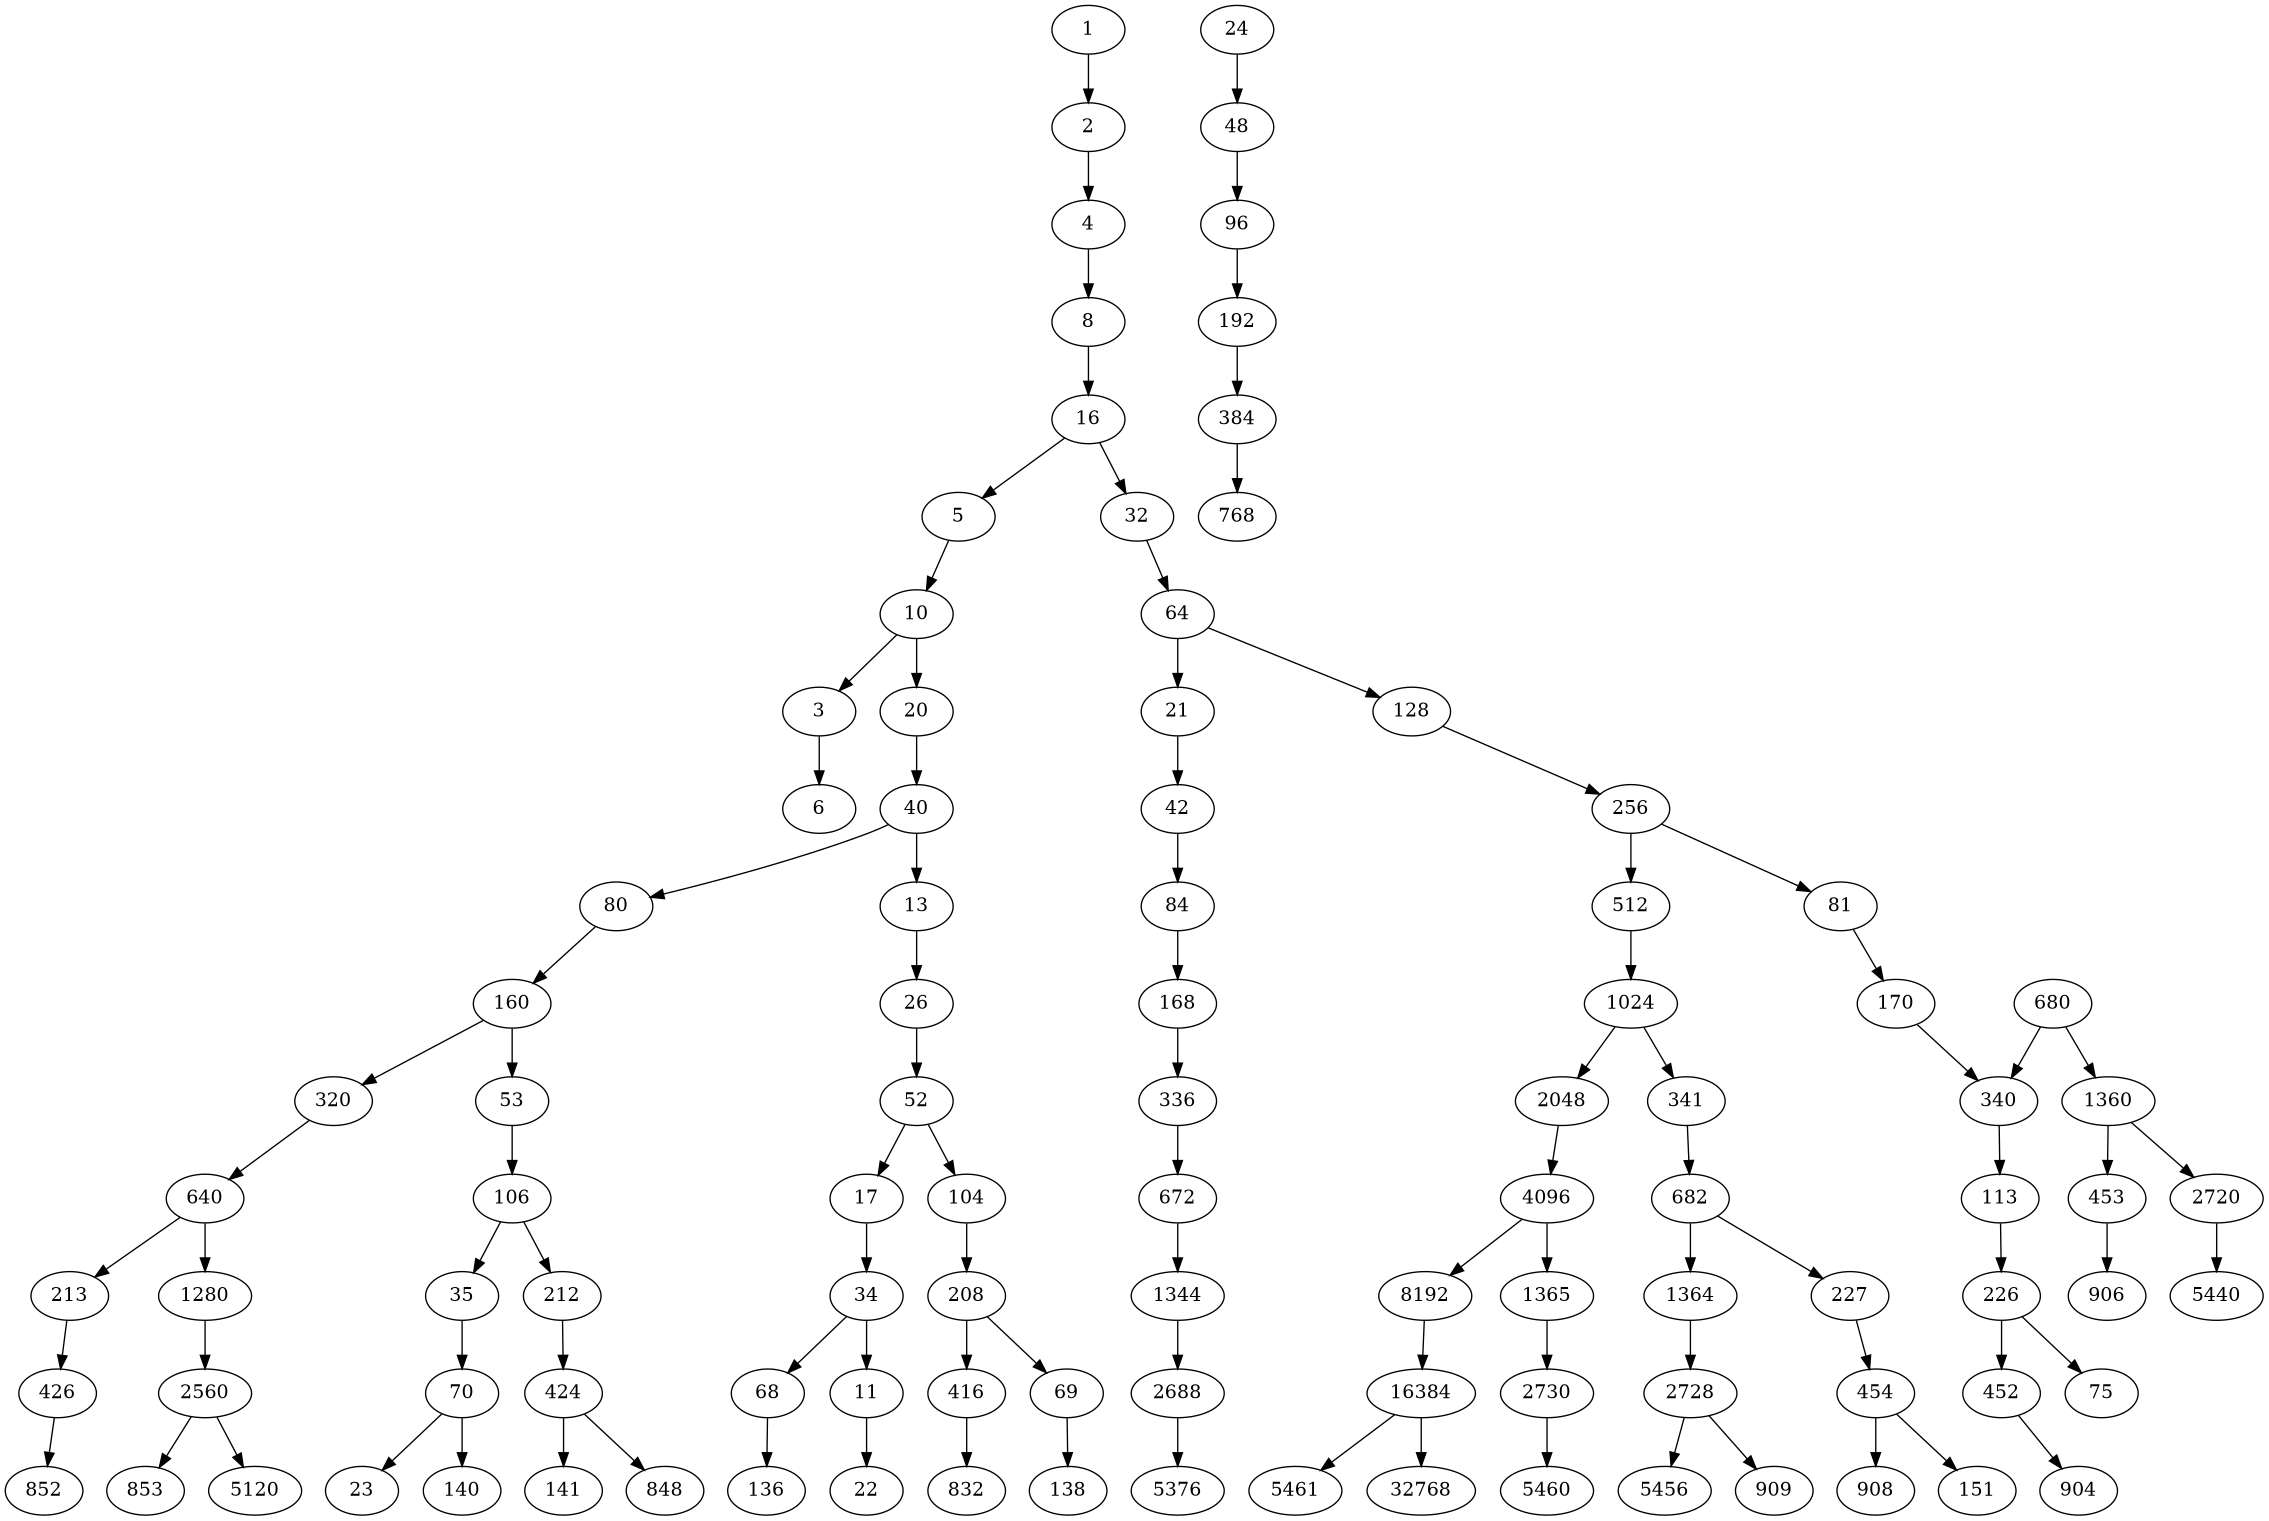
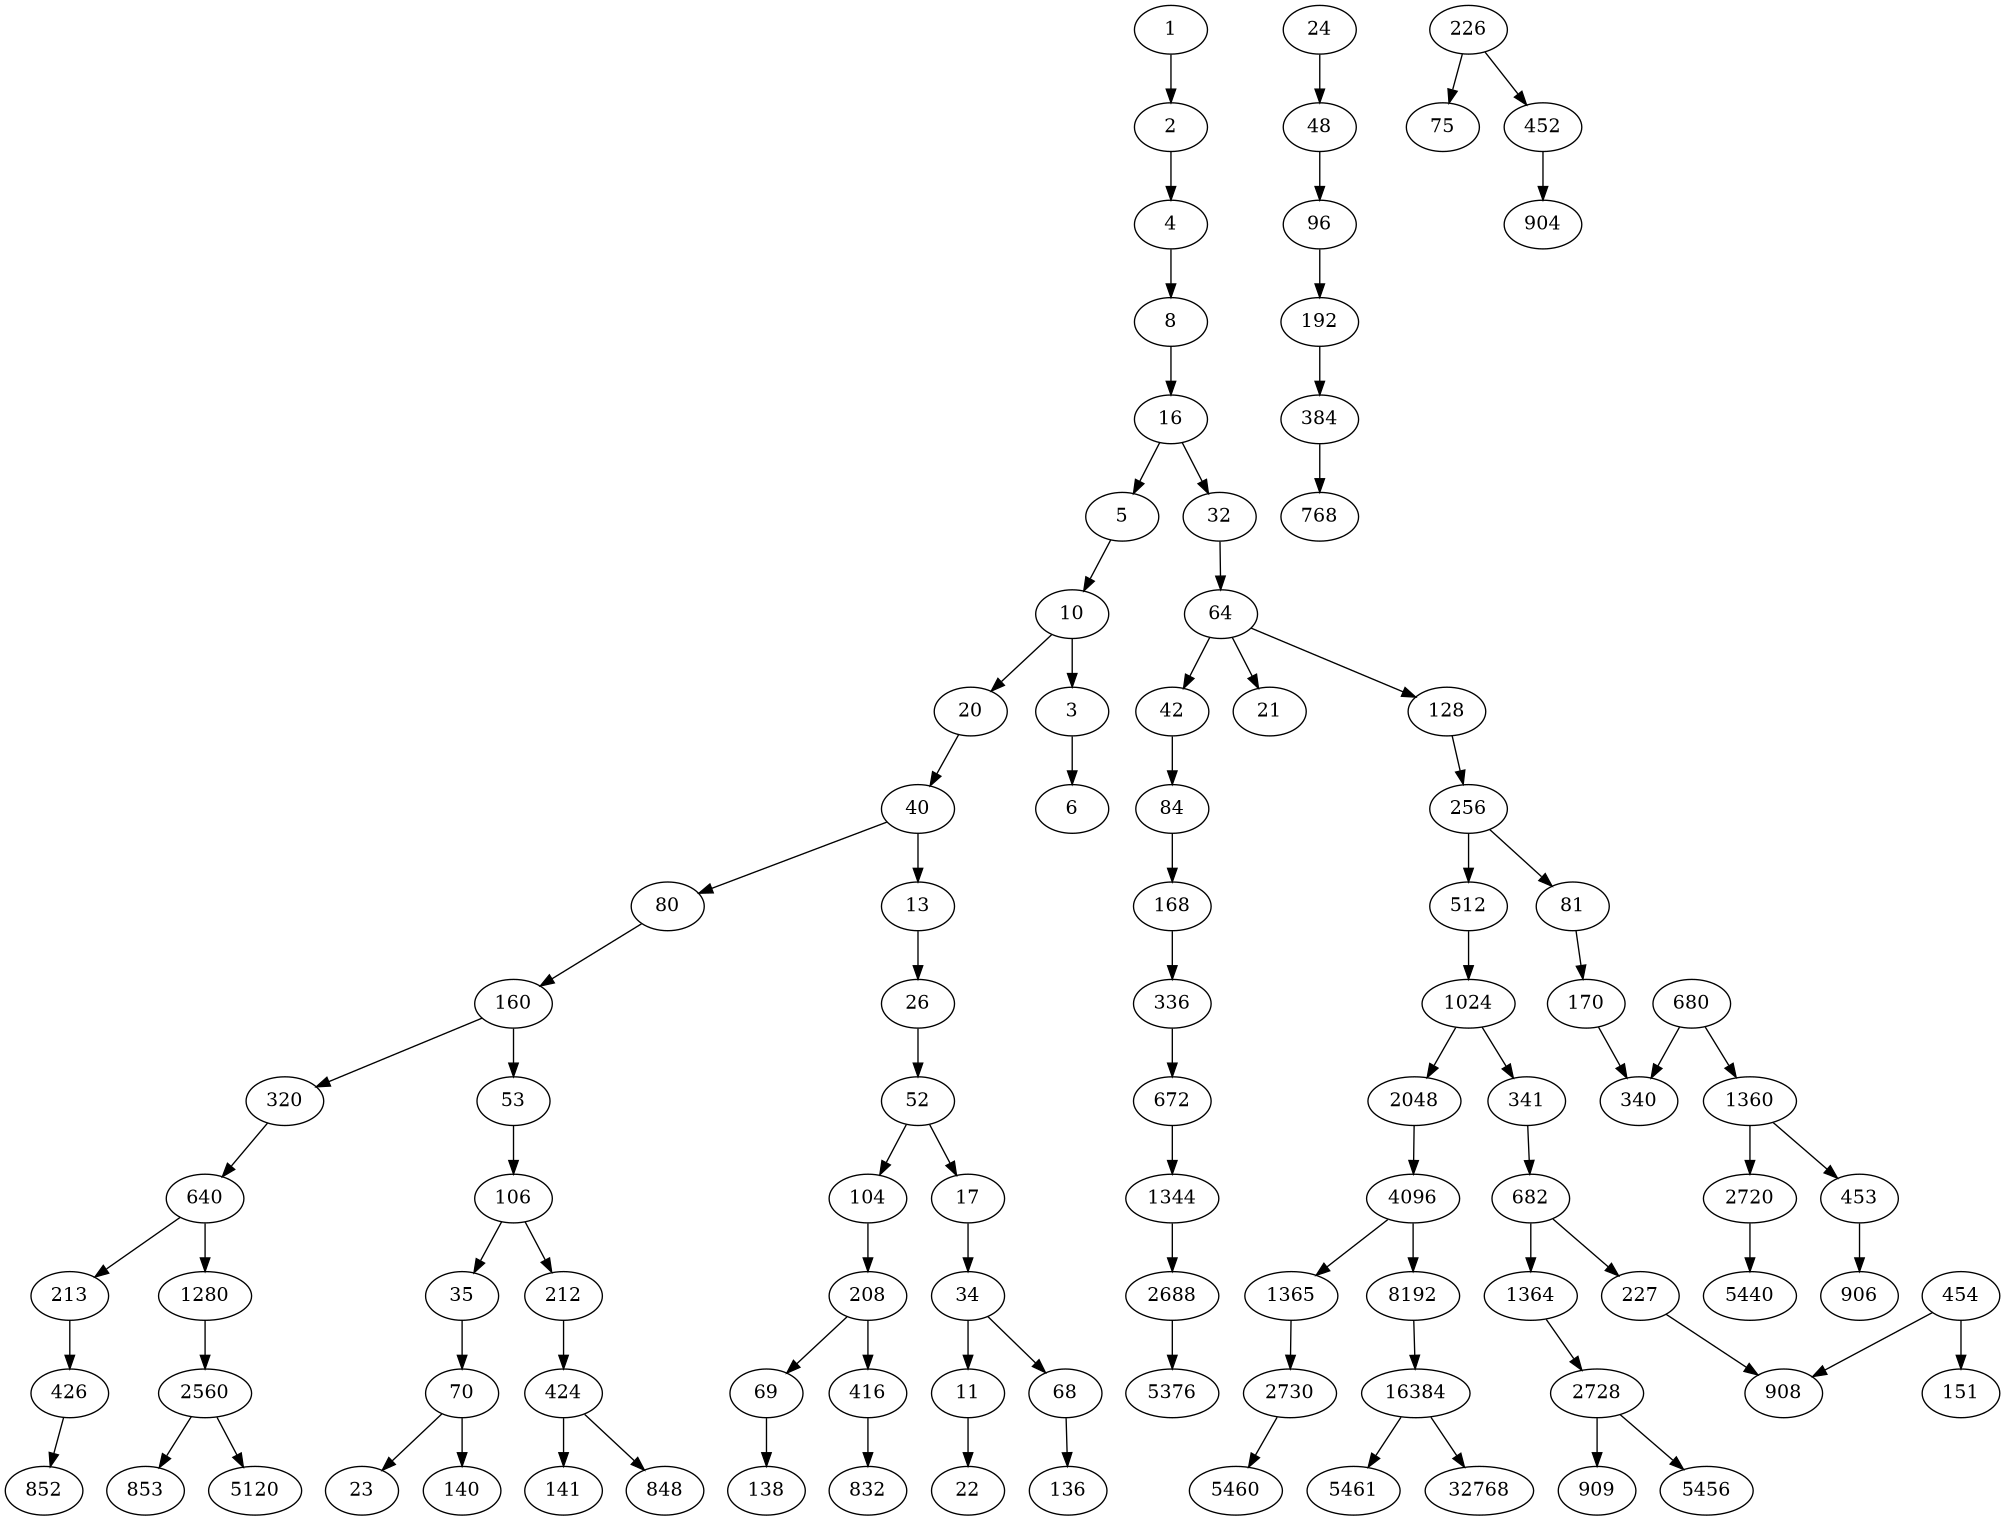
edge "21" -> "42": now "64" -> "42"
node "113": removed
edge "227" -> "454": now "227" -> "908"
